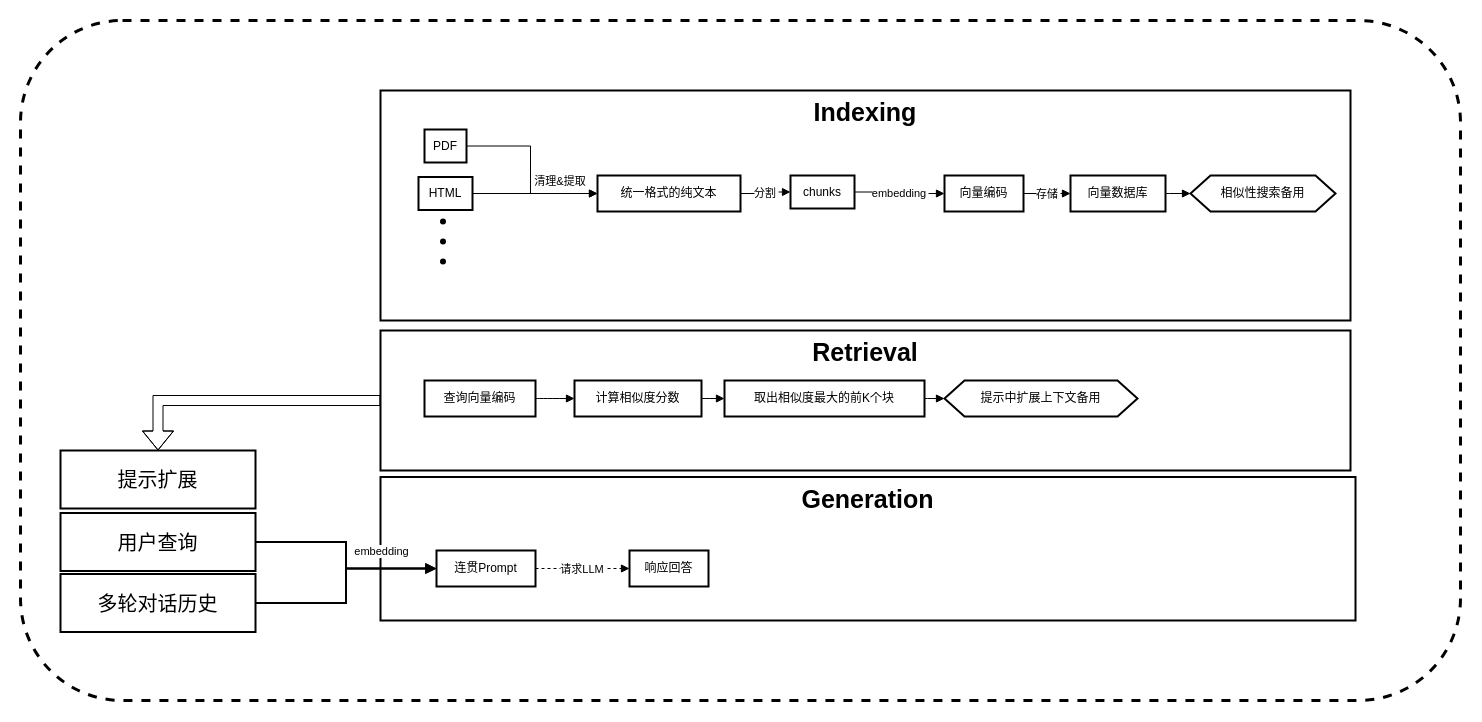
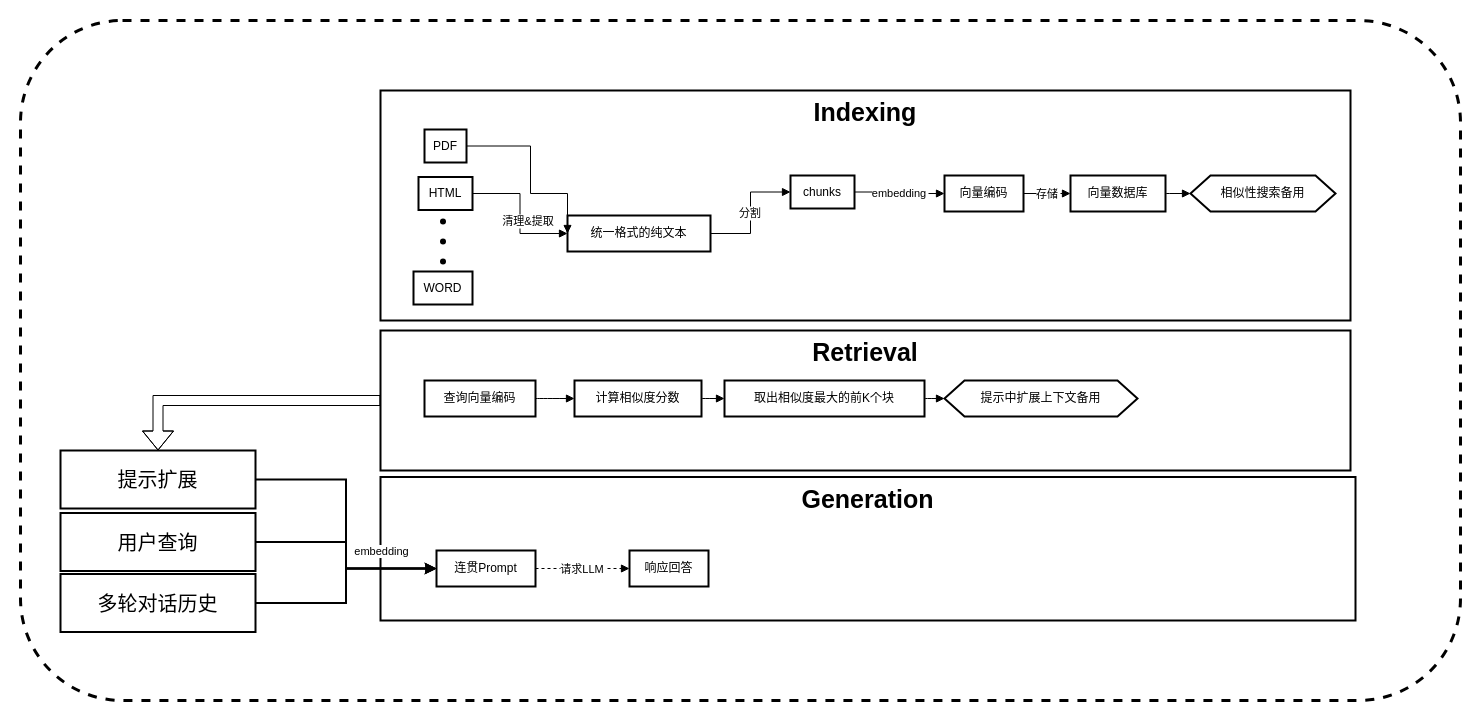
node "统一格式的纯文本": moved (669, 194) -> (639, 234)
node "WORD": added
edge "提示扩展" -> "连贯Prompt": added
